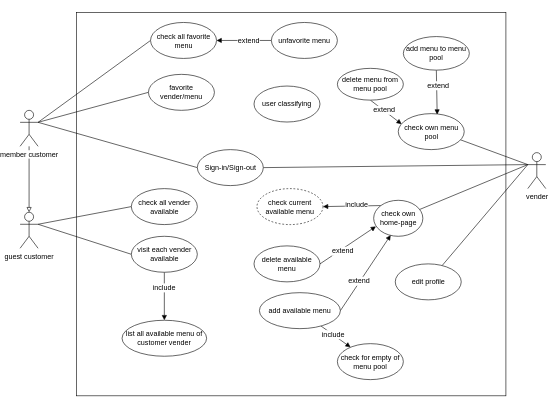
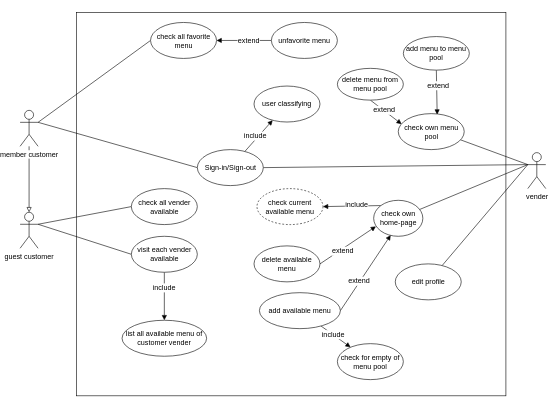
node "favorite vender/menu": removed
edge "favorite vender/menu" -- "member customer": removed
edge "Sign-in/Sign-out" -> "user classifying": added, label "include"
